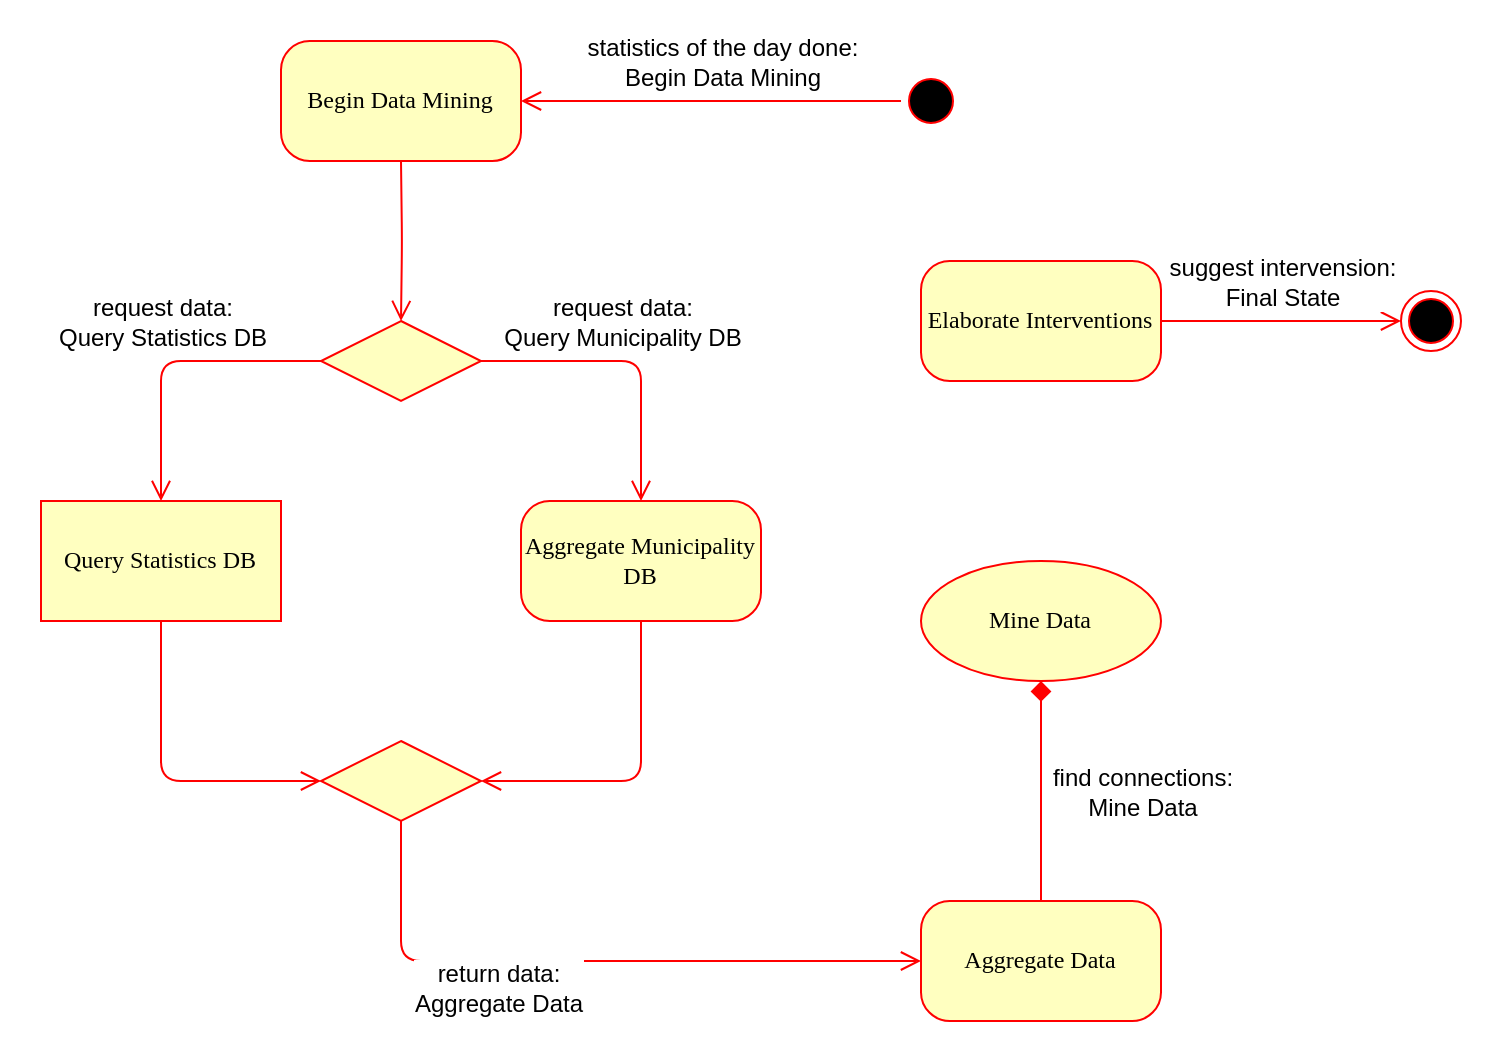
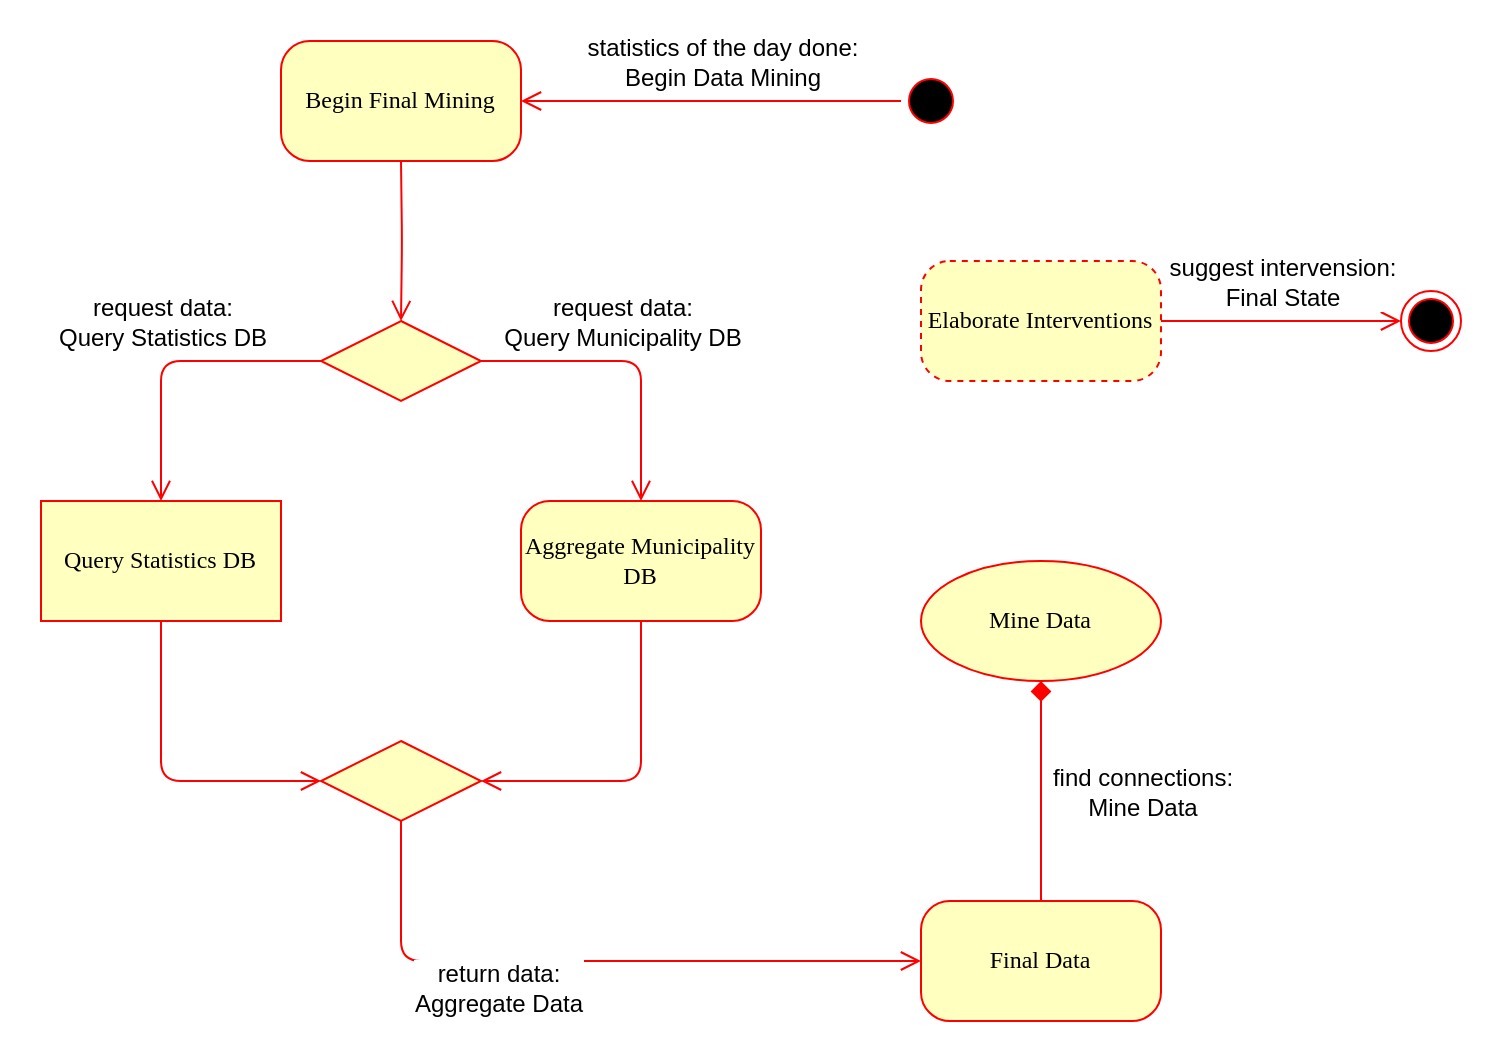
node "Begin Data Mining": label "Begin Data Mining" -> "Begin Final Mining"
node "Elaborate Interventions": style solid -> dashed
node "Aggregate Data": label "Aggregate Data" -> "Final Data"
